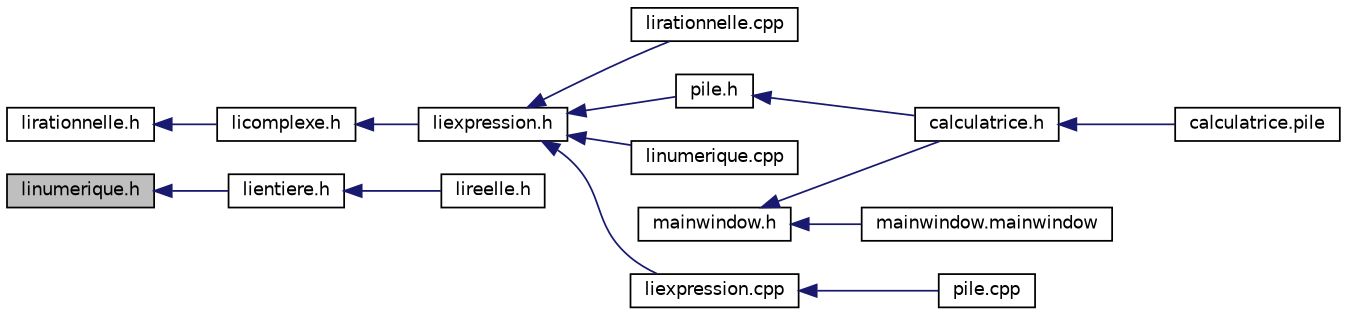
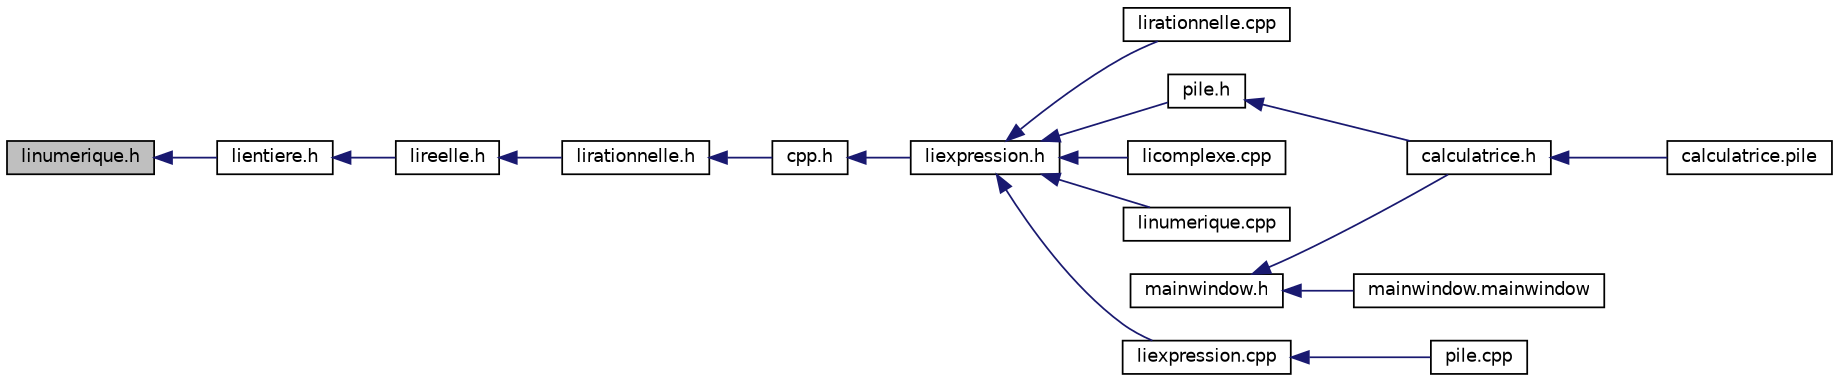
node "licomplexe.h": label "licomplexe.h" -> "cpp.h"
edge "lirationnelle.h" -> "lireelle.h": added
node "licomplexe.cpp": added
